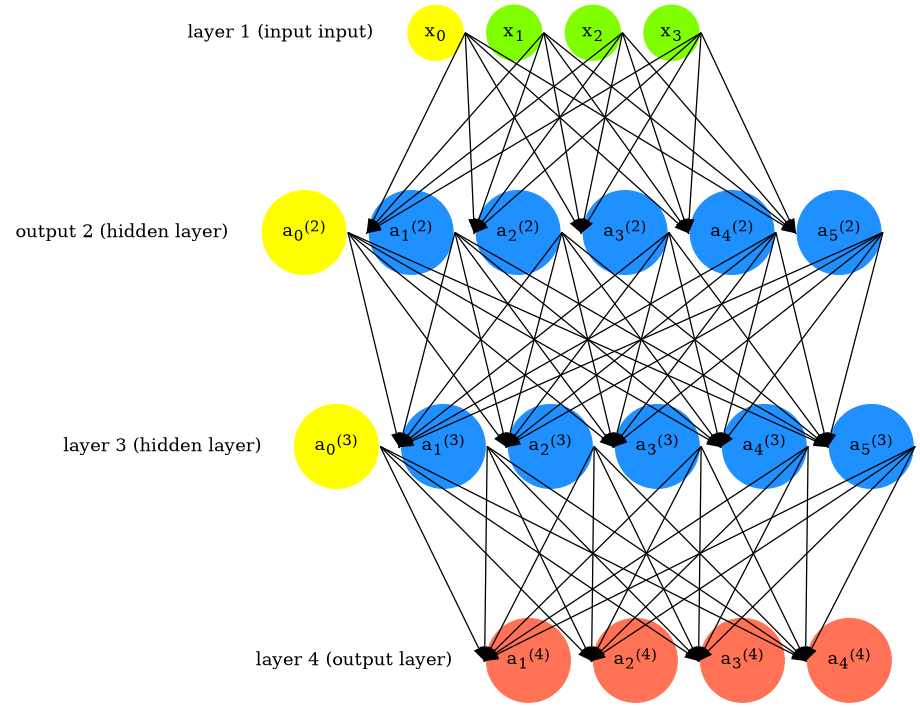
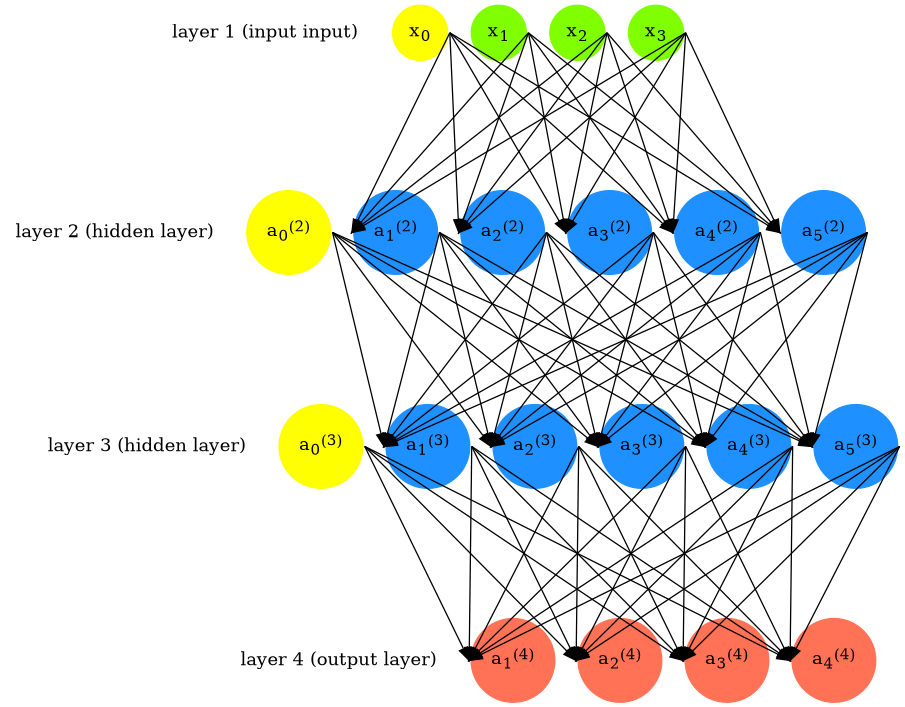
node "output 2 (hidden layer)": label "output 2 (hidden layer)" -> "layer 2 (hidden layer)"
